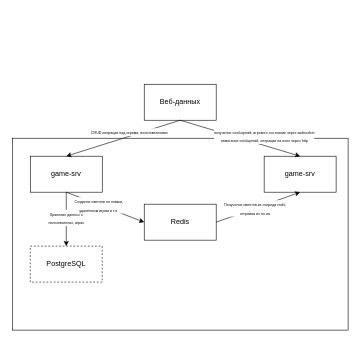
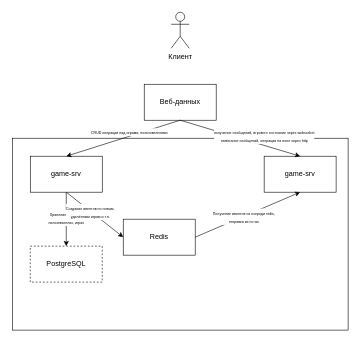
node "Клиент": added
node "Redis": moved (180, 222) -> (159, 237)
